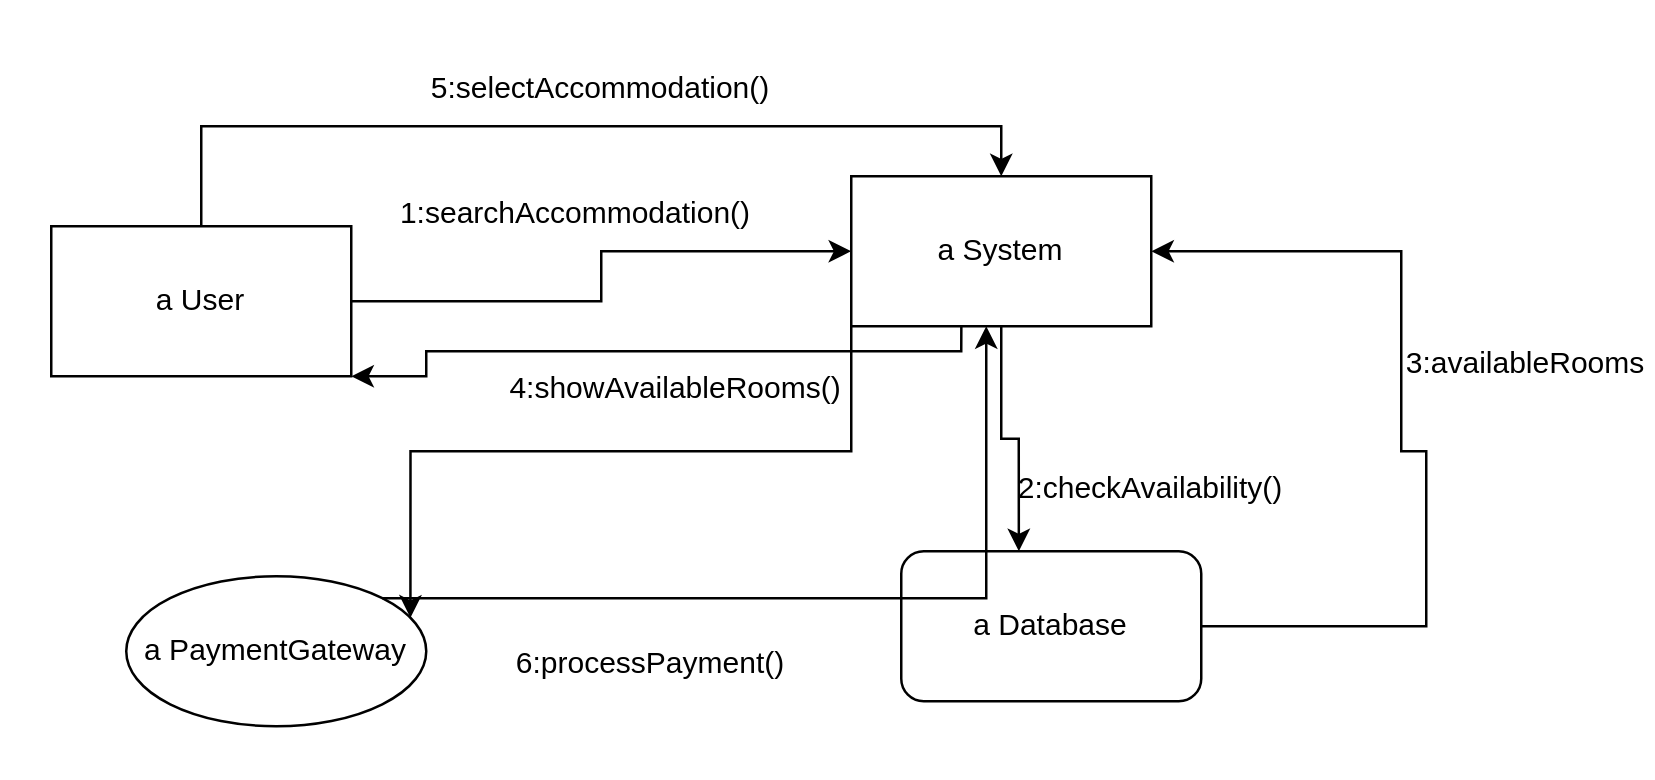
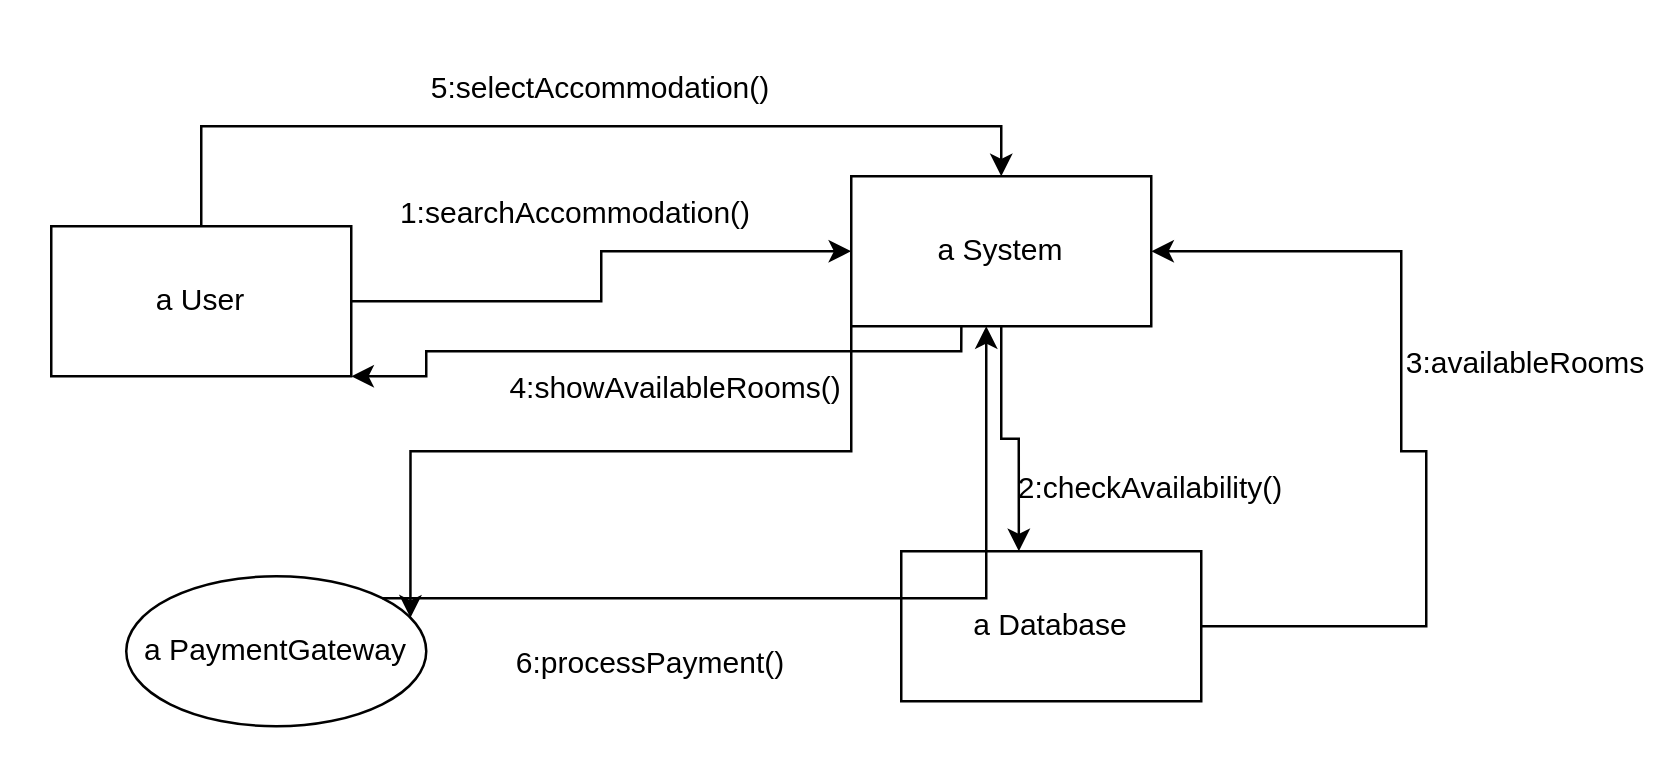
node "a Database": shape rounded rectangle -> rectangle
